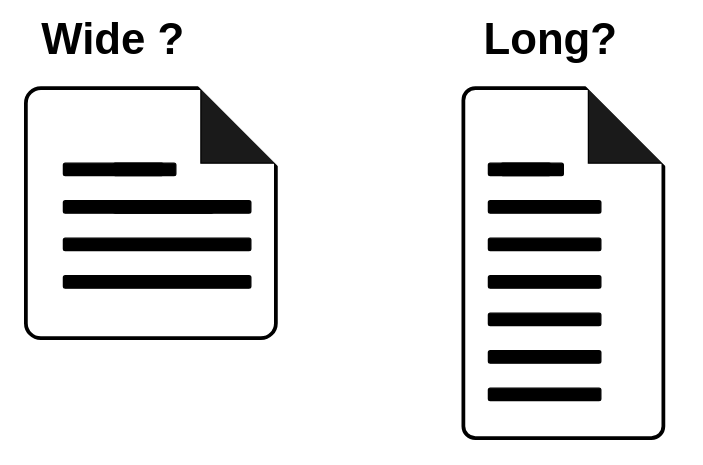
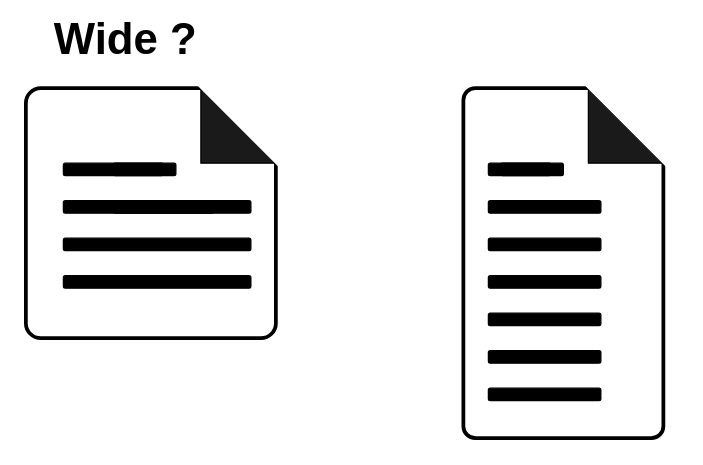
node "Wide ?": moved (113, 38) -> (126, 38)
node "Long?": removed
